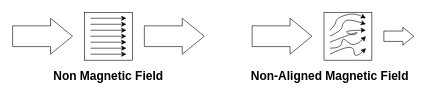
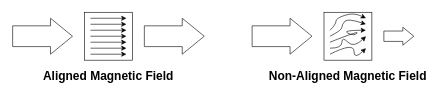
node "Non Magnetic Field": label "Non Magnetic Field" -> "Aligned Magnetic Field"
node "Non-Aligned Magnetic Field": moved (330, 75) -> (348, 75)
